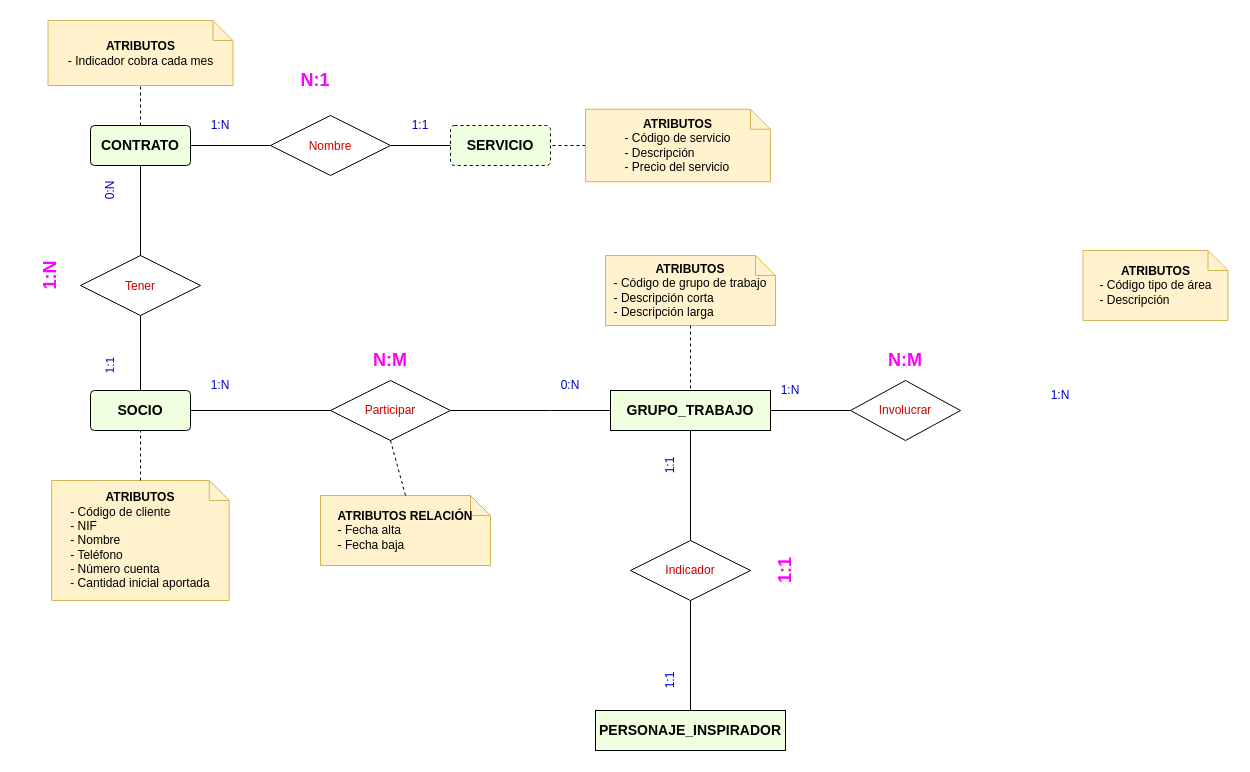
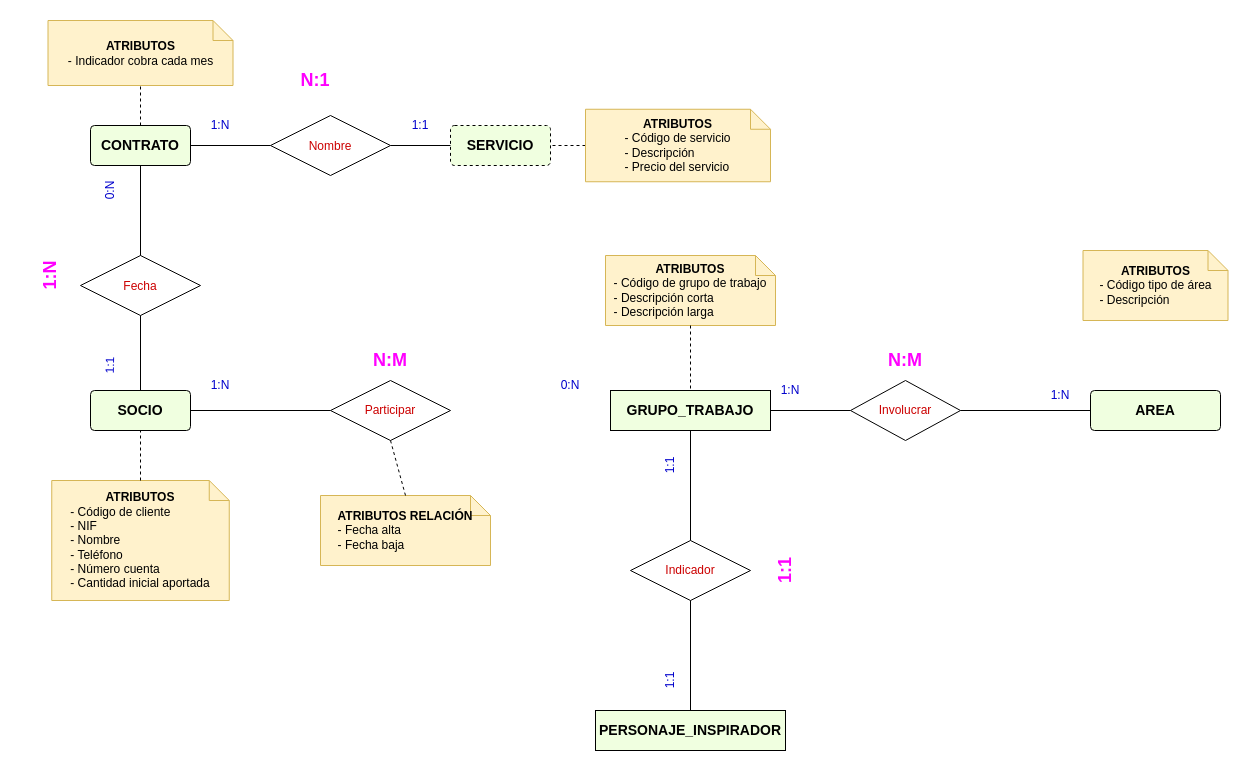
node "Tener": label "Tener" -> "Fecha"
edge "Participar" -- "GRUPO_TRABAJO": removed
edge "Involucrar" -- "AREA": added
node "AREA": added
